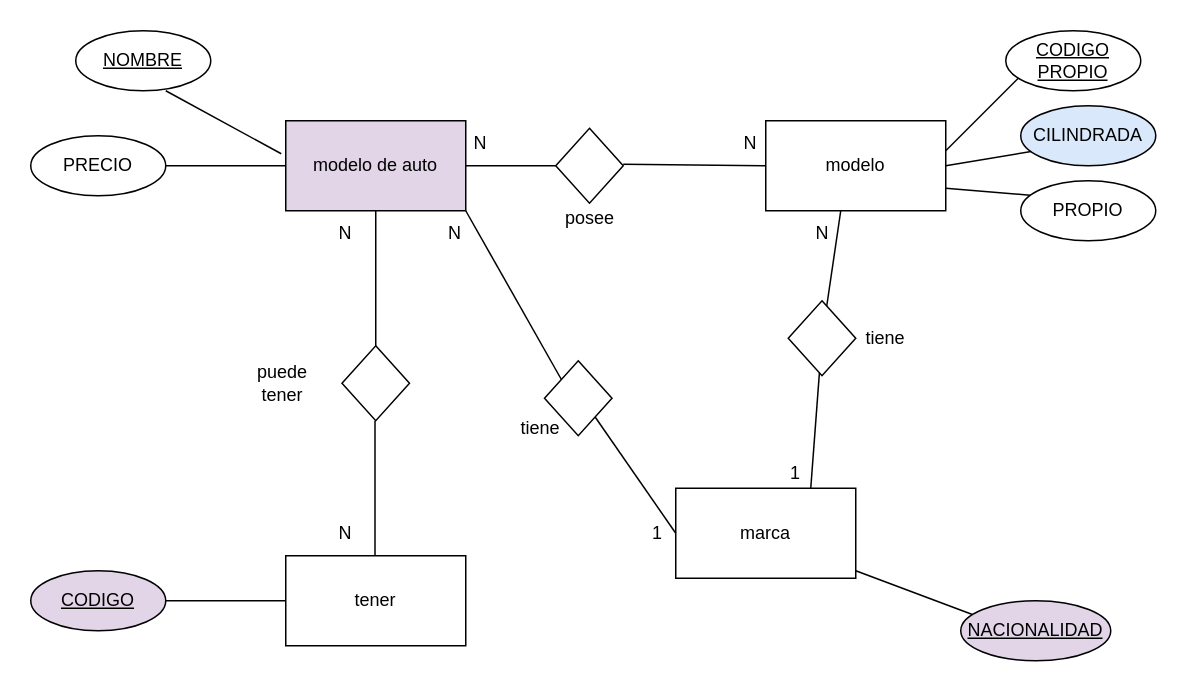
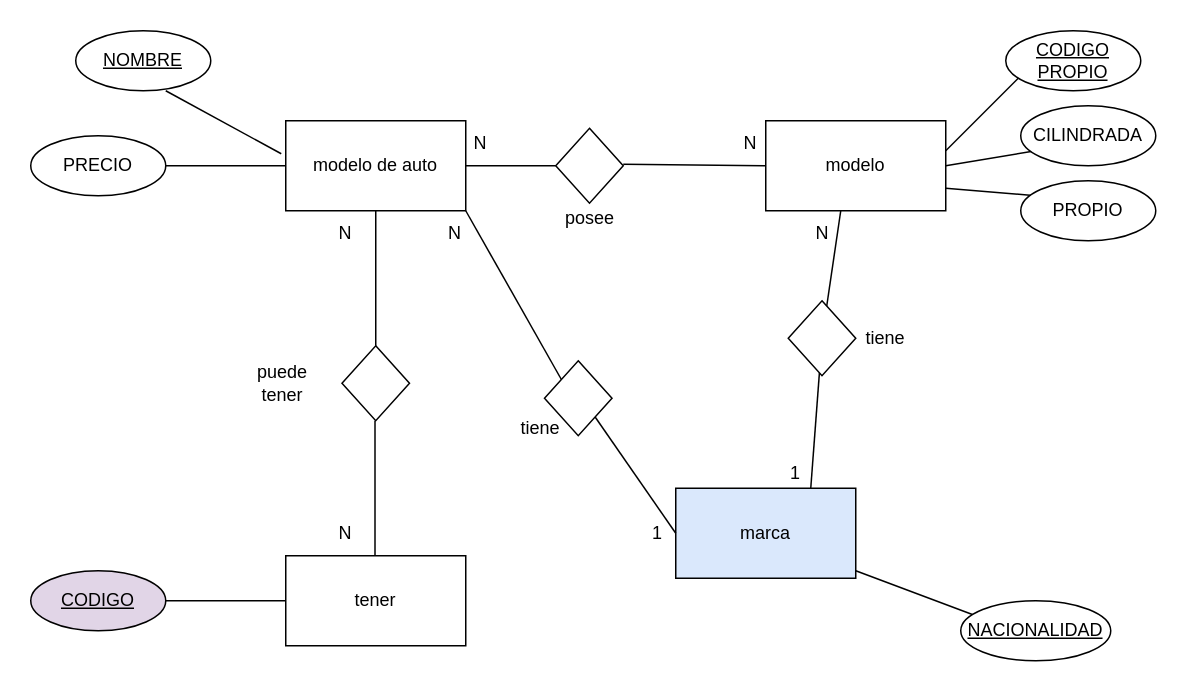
node "CILINDRADA": fillcolor #dae8fc -> #ffffff
node "modelo de auto": fillcolor #e1d5e7 -> #ffffff
node "marca": fillcolor #ffffff -> #dae8fc
node "NACIONALIDAD": fillcolor #e1d5e7 -> #ffffff
